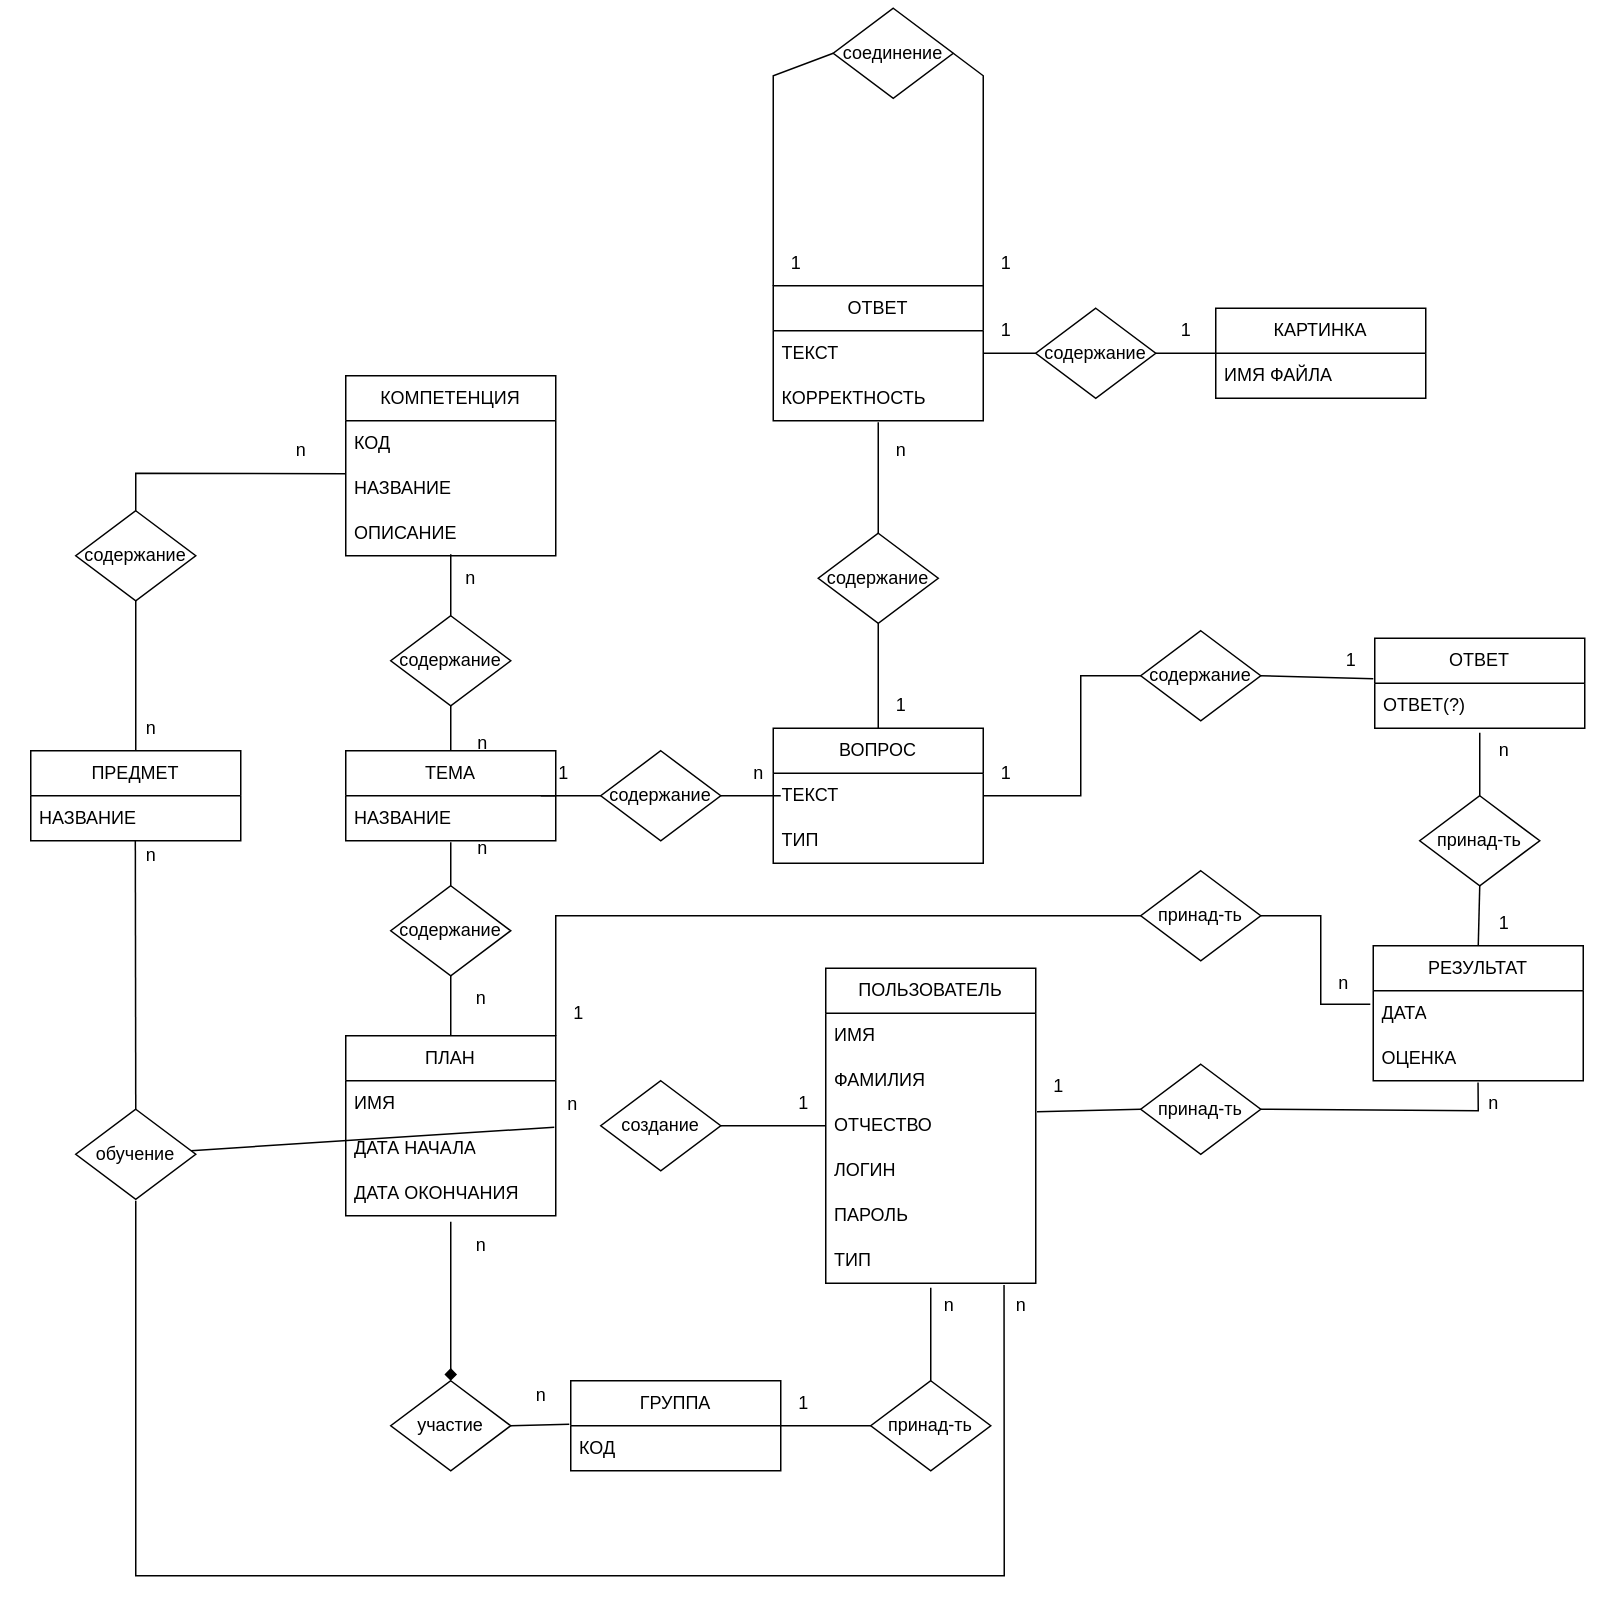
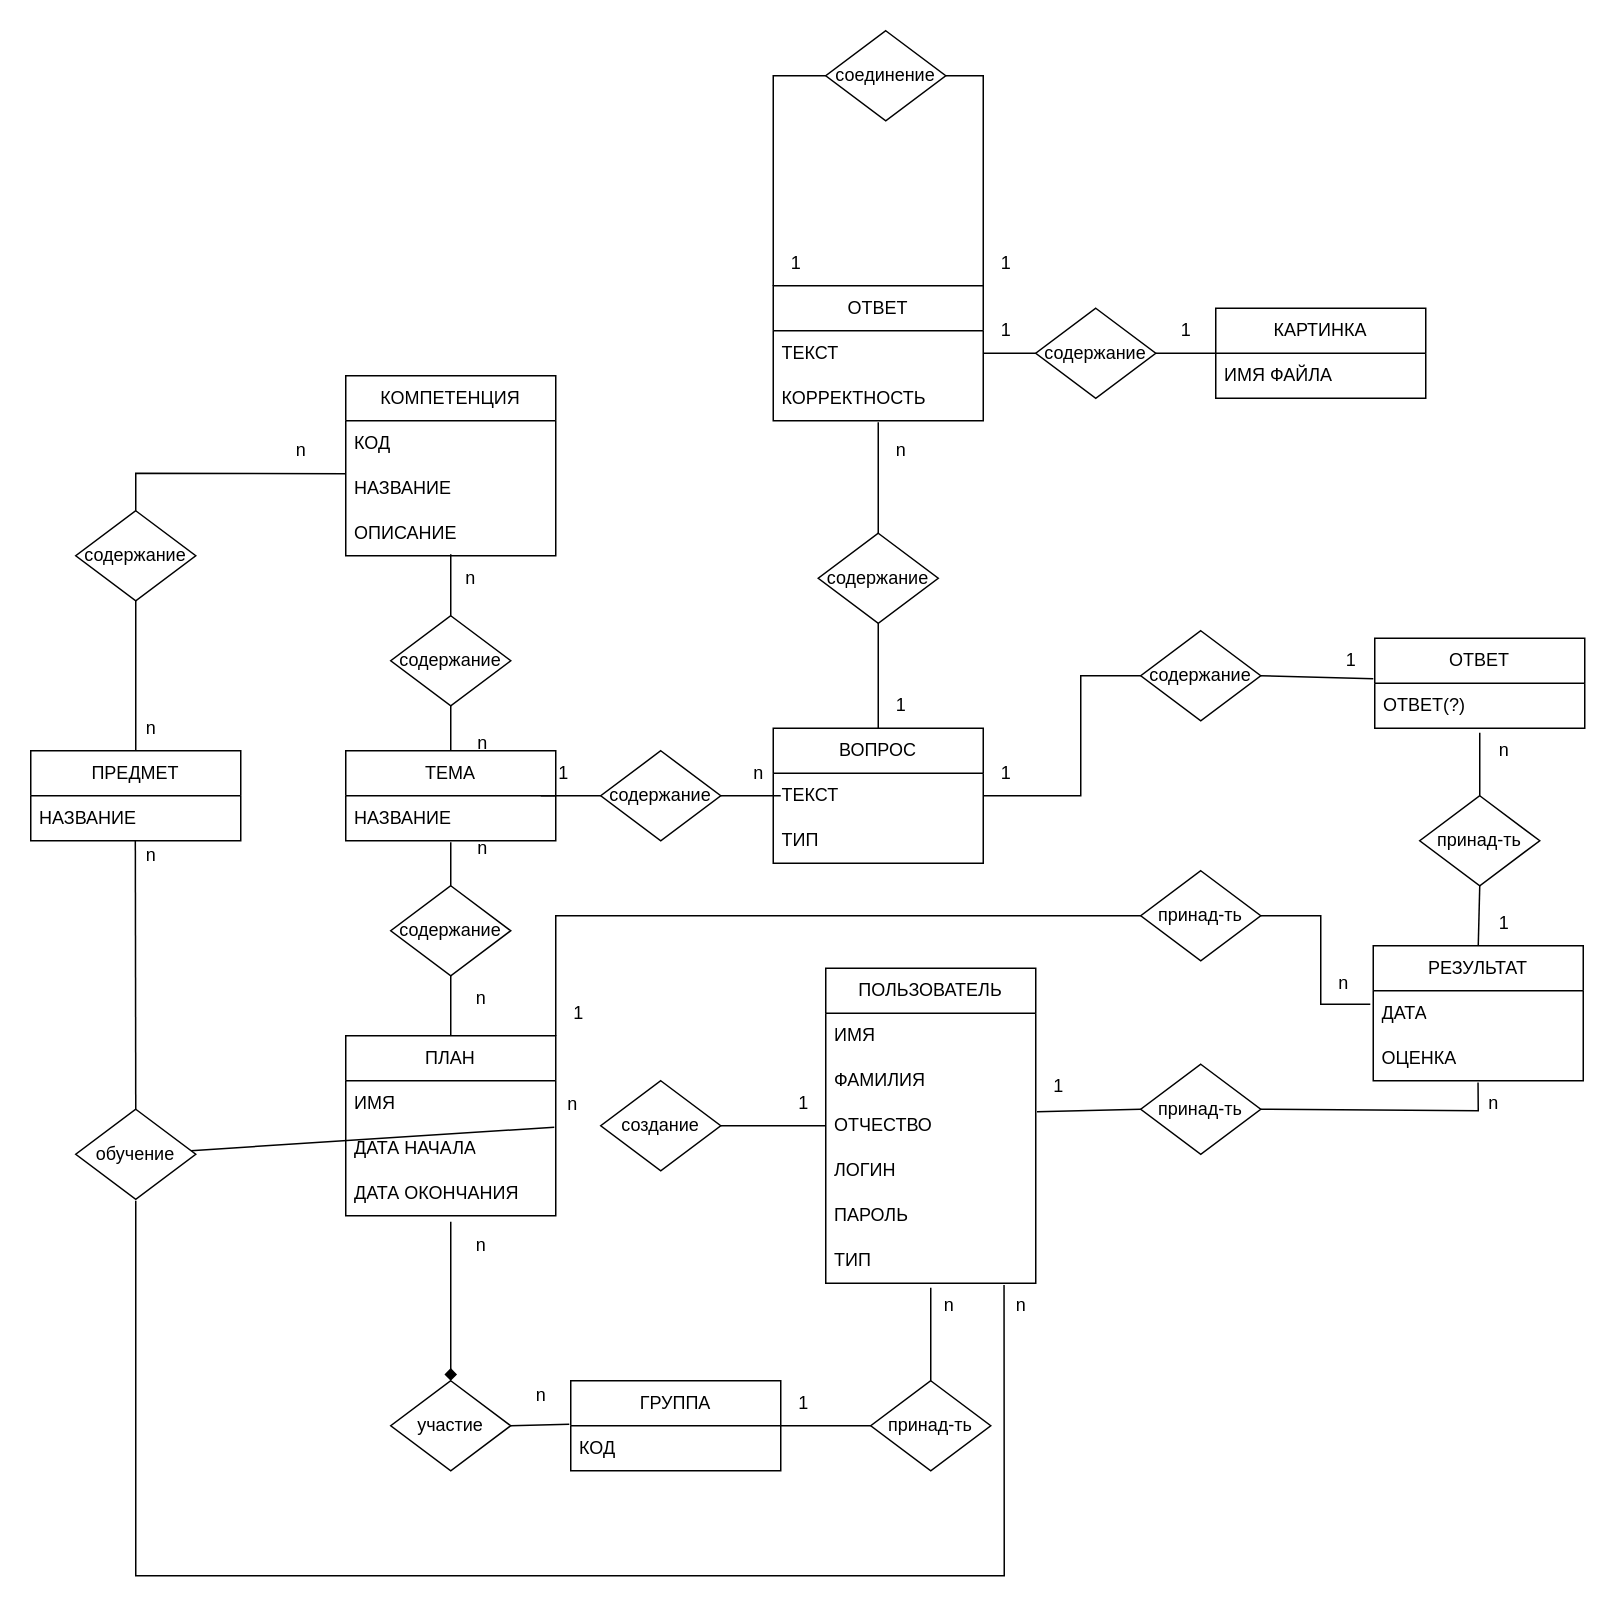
node "соединение": moved (893, 53) -> (886, 76)
